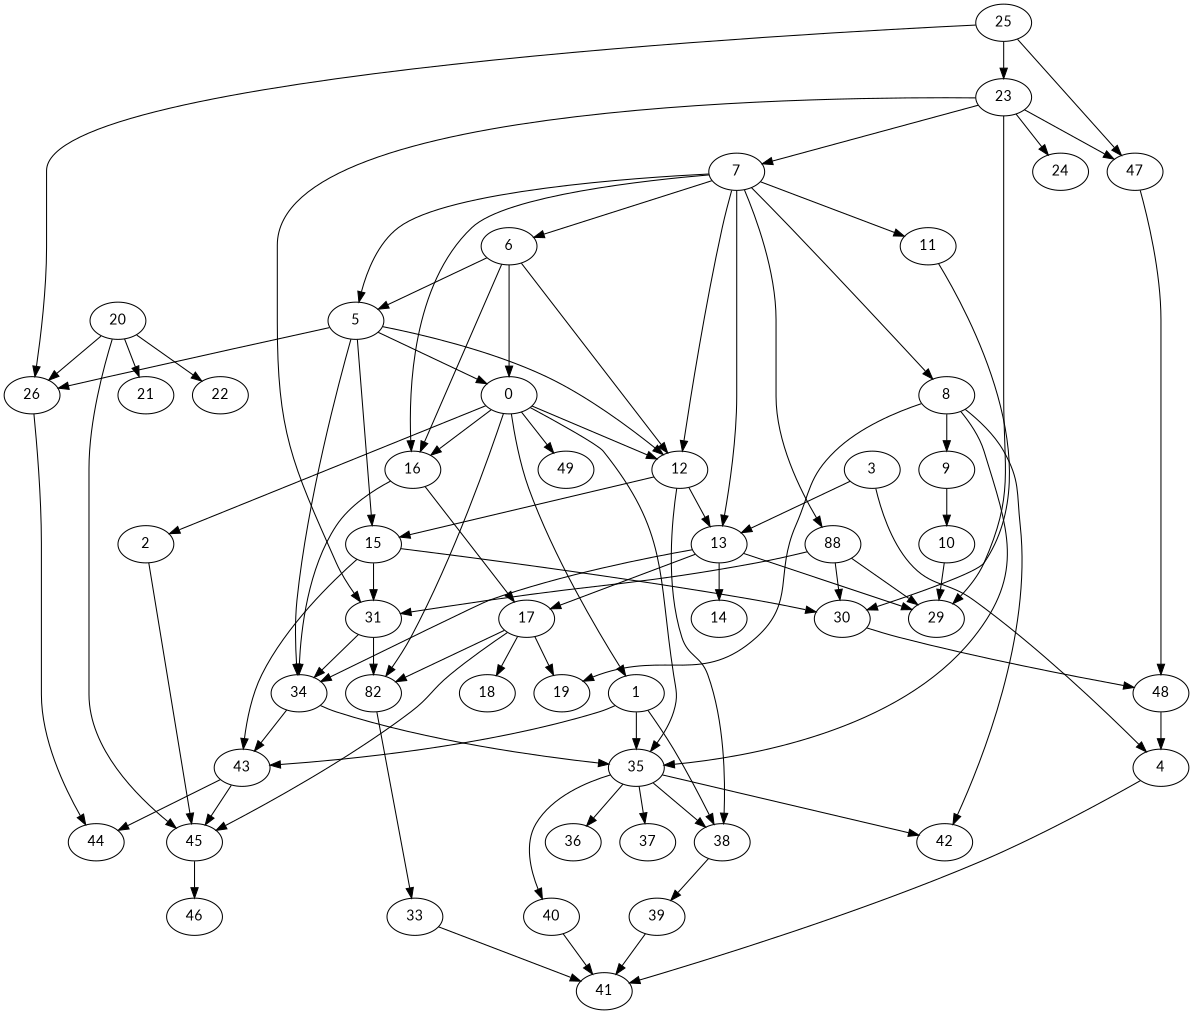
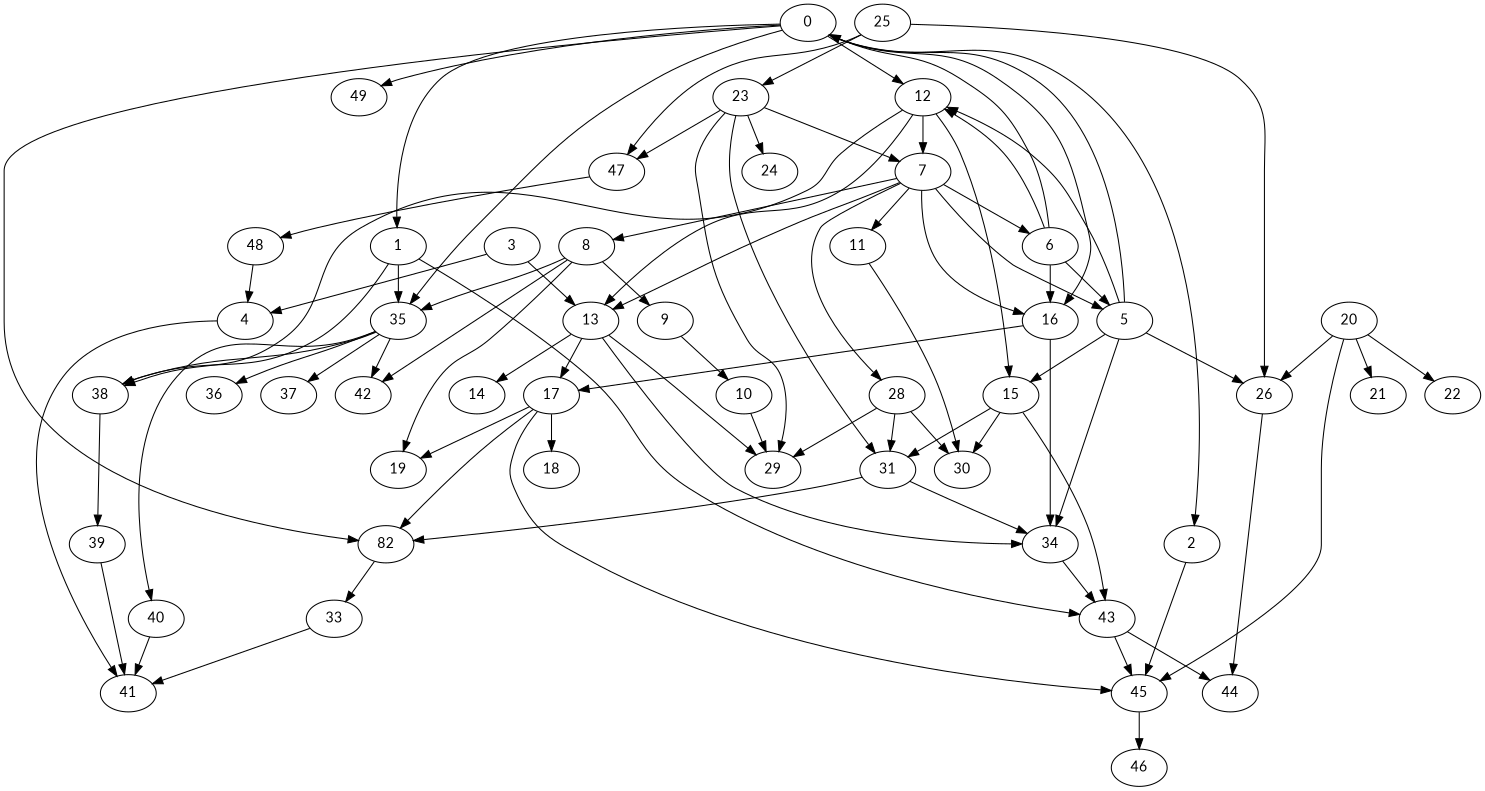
edge "7" -> "12": reversed
node "88": label "88" -> "28"
edge "30" -> "48": removed
edge "34" -> "35": removed
